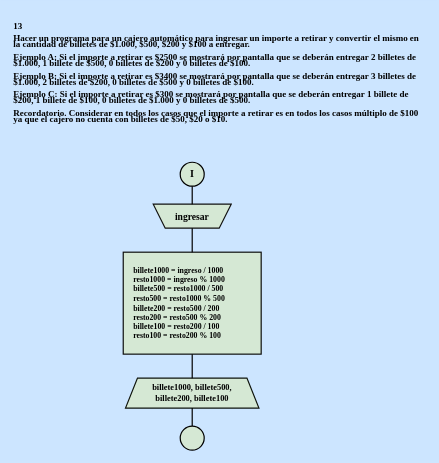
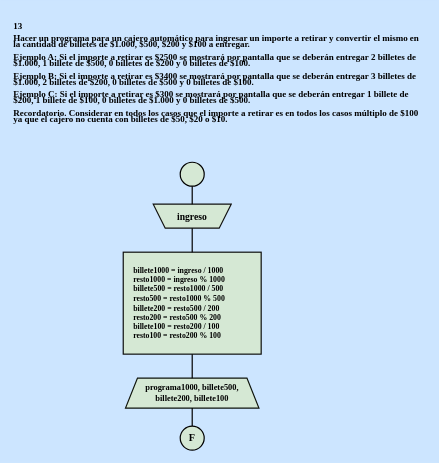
node "I": removed
node "ingresar": label "ingresar" -> "ingreso"
node "billete1000, billete500, billete200, billete100": label "billete1000, billete500, billete200, billete100" -> "programa1000, billete500, billete200, billete100"
node "F": added
